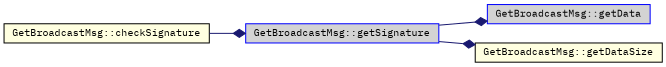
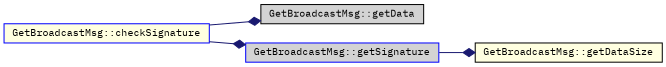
node "GetBroadcastMsg::getData": color blue -> black
edge "GetBroadcastMsg::getSignature" -> "GetBroadcastMsg::getData": now "GetBroadcastMsg::checkSignature" -> "GetBroadcastMsg::getData"
node "GetBroadcastMsg::checkSignature": color black -> blue
